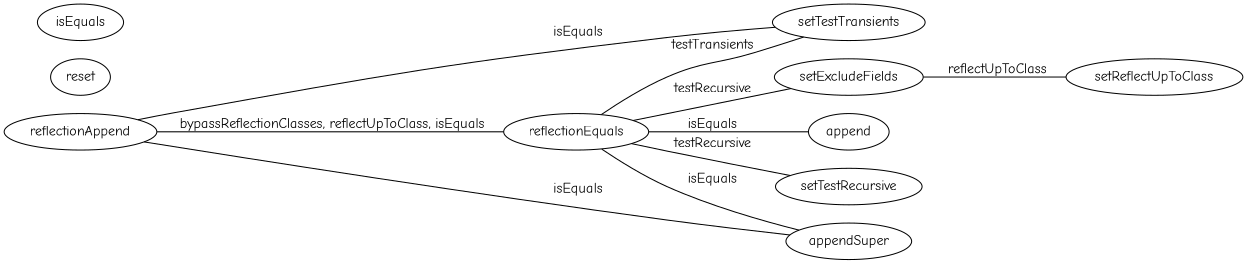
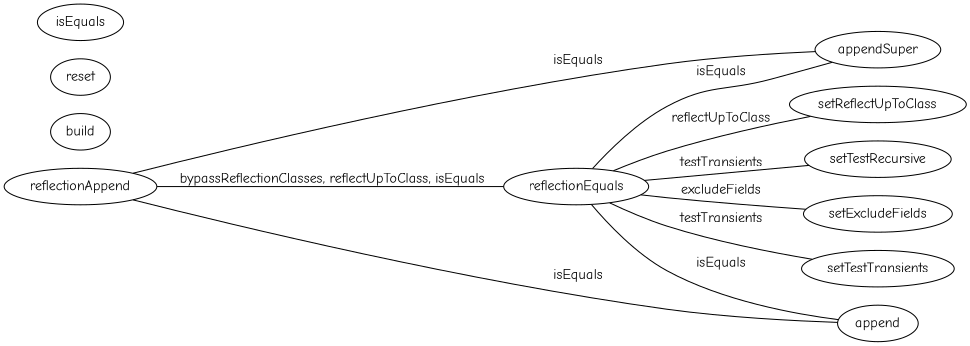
edge "setTestTransients" -- "reflectionAppend": now "append" -- "reflectionAppend"
edge "setExcludeFields" -- "setReflectUpToClass": now "reflectionEquals" -- "setReflectUpToClass"
edge "setExcludeFields" -- "reflectionEquals": label " testRecursive" -> " excludeFields"
node "build": added
edge "reflectionEquals" -- "setTestRecursive": label " testRecursive" -> " testTransients"
